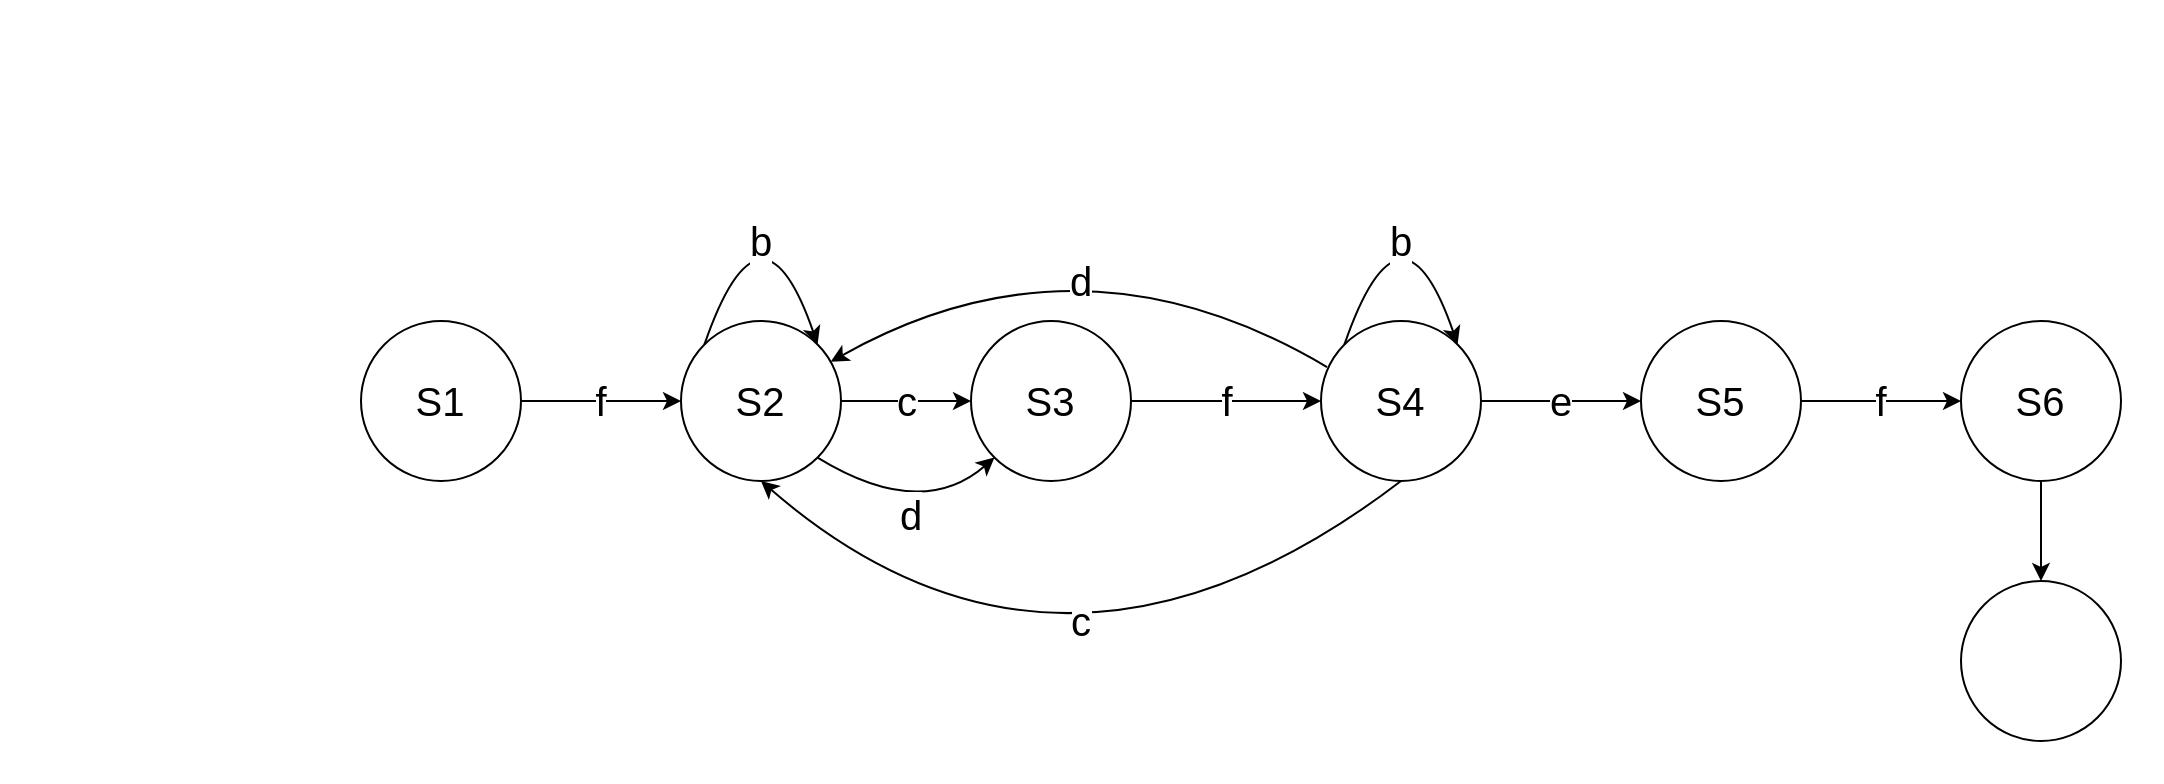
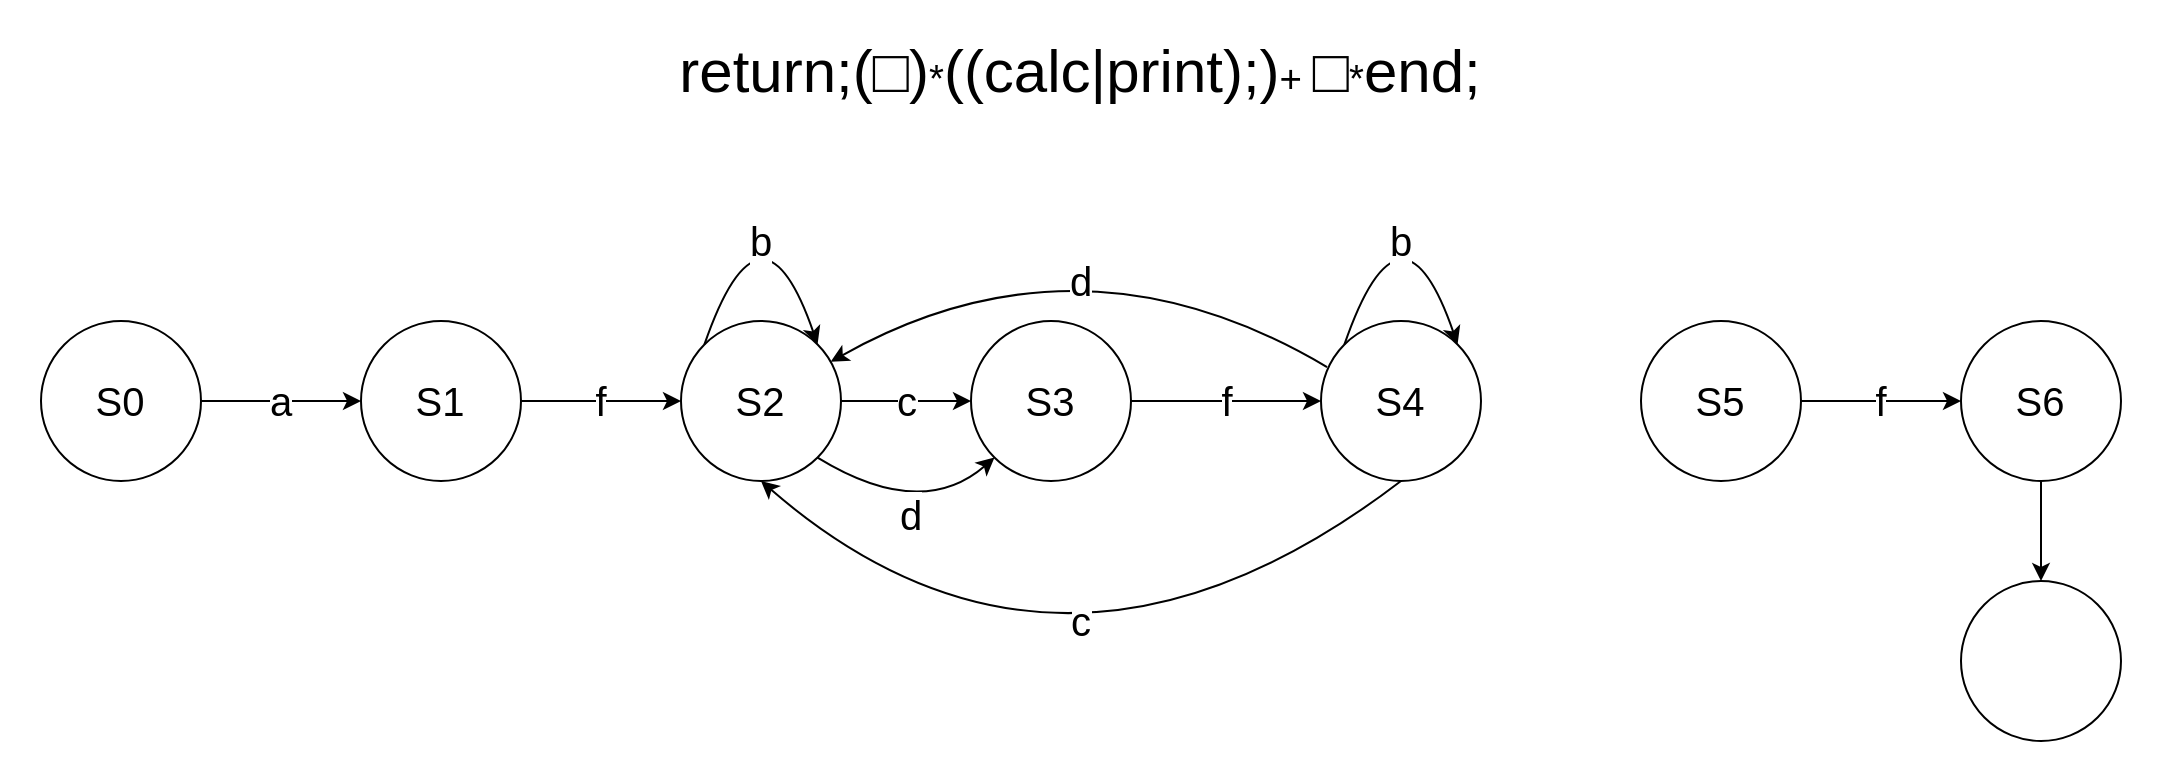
node "return;(□)*((calc|print);)+ □*end;": added
node "S0": added
edge "S0" -> "S1": added, label "a"
edge "S4" -> "S5": removed, label "e"
